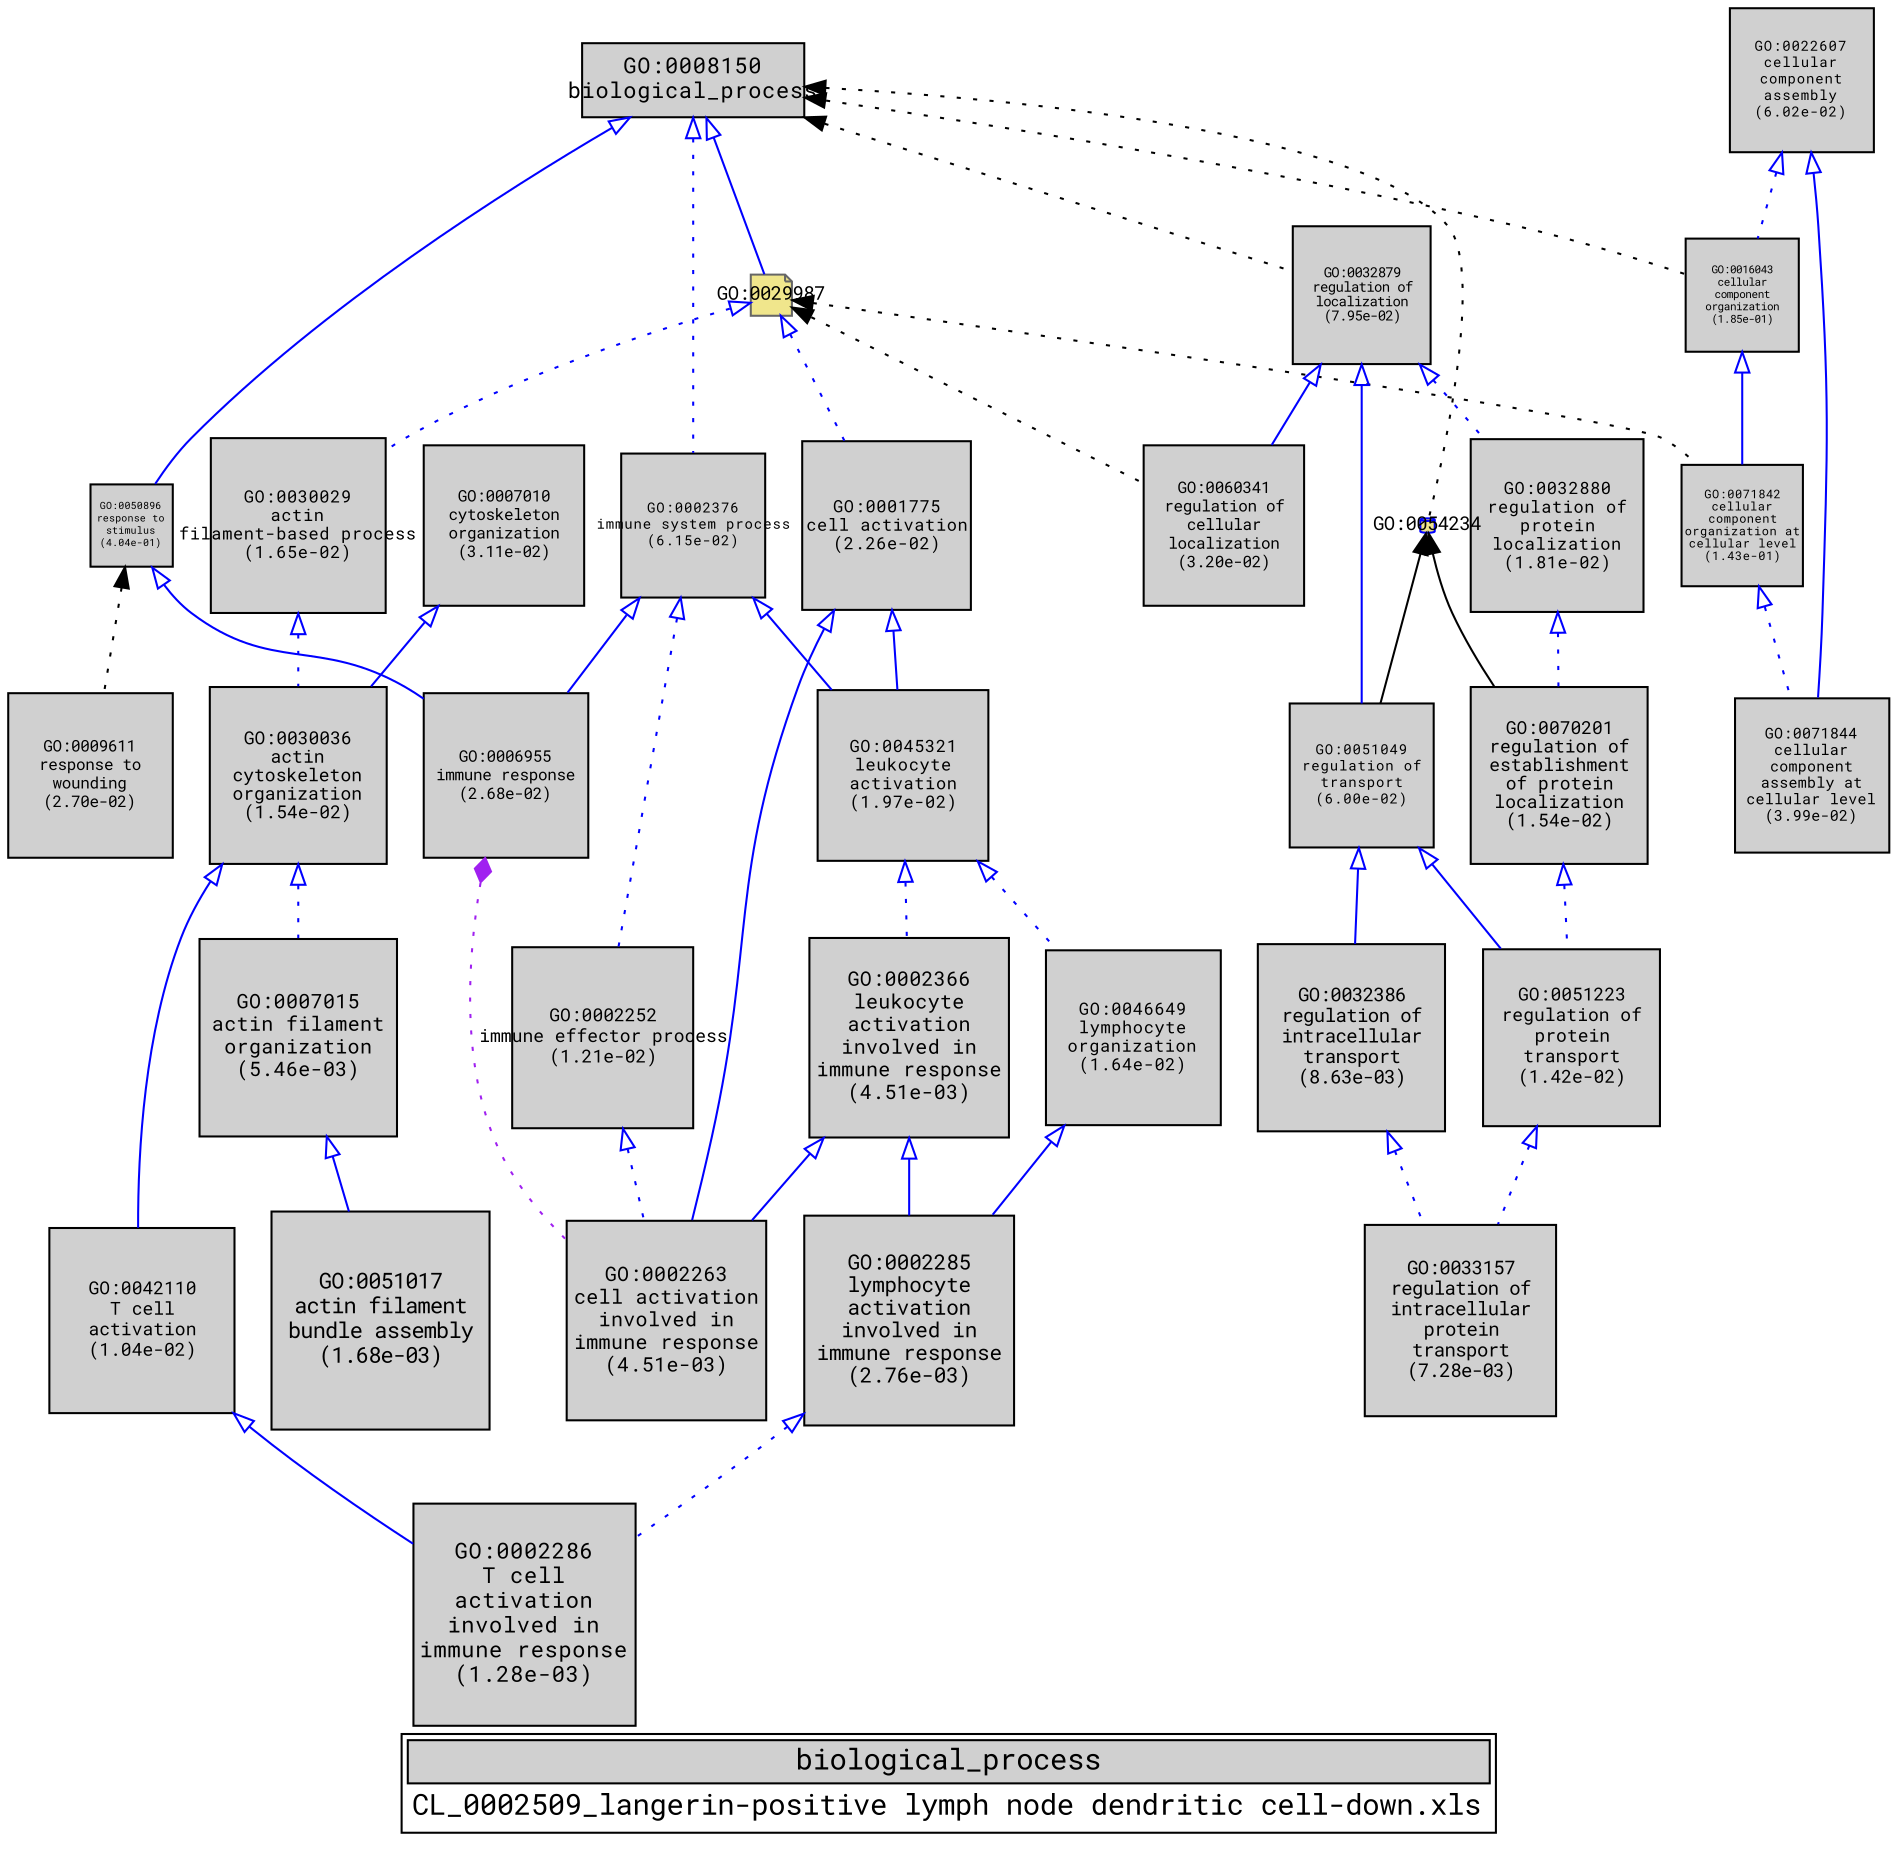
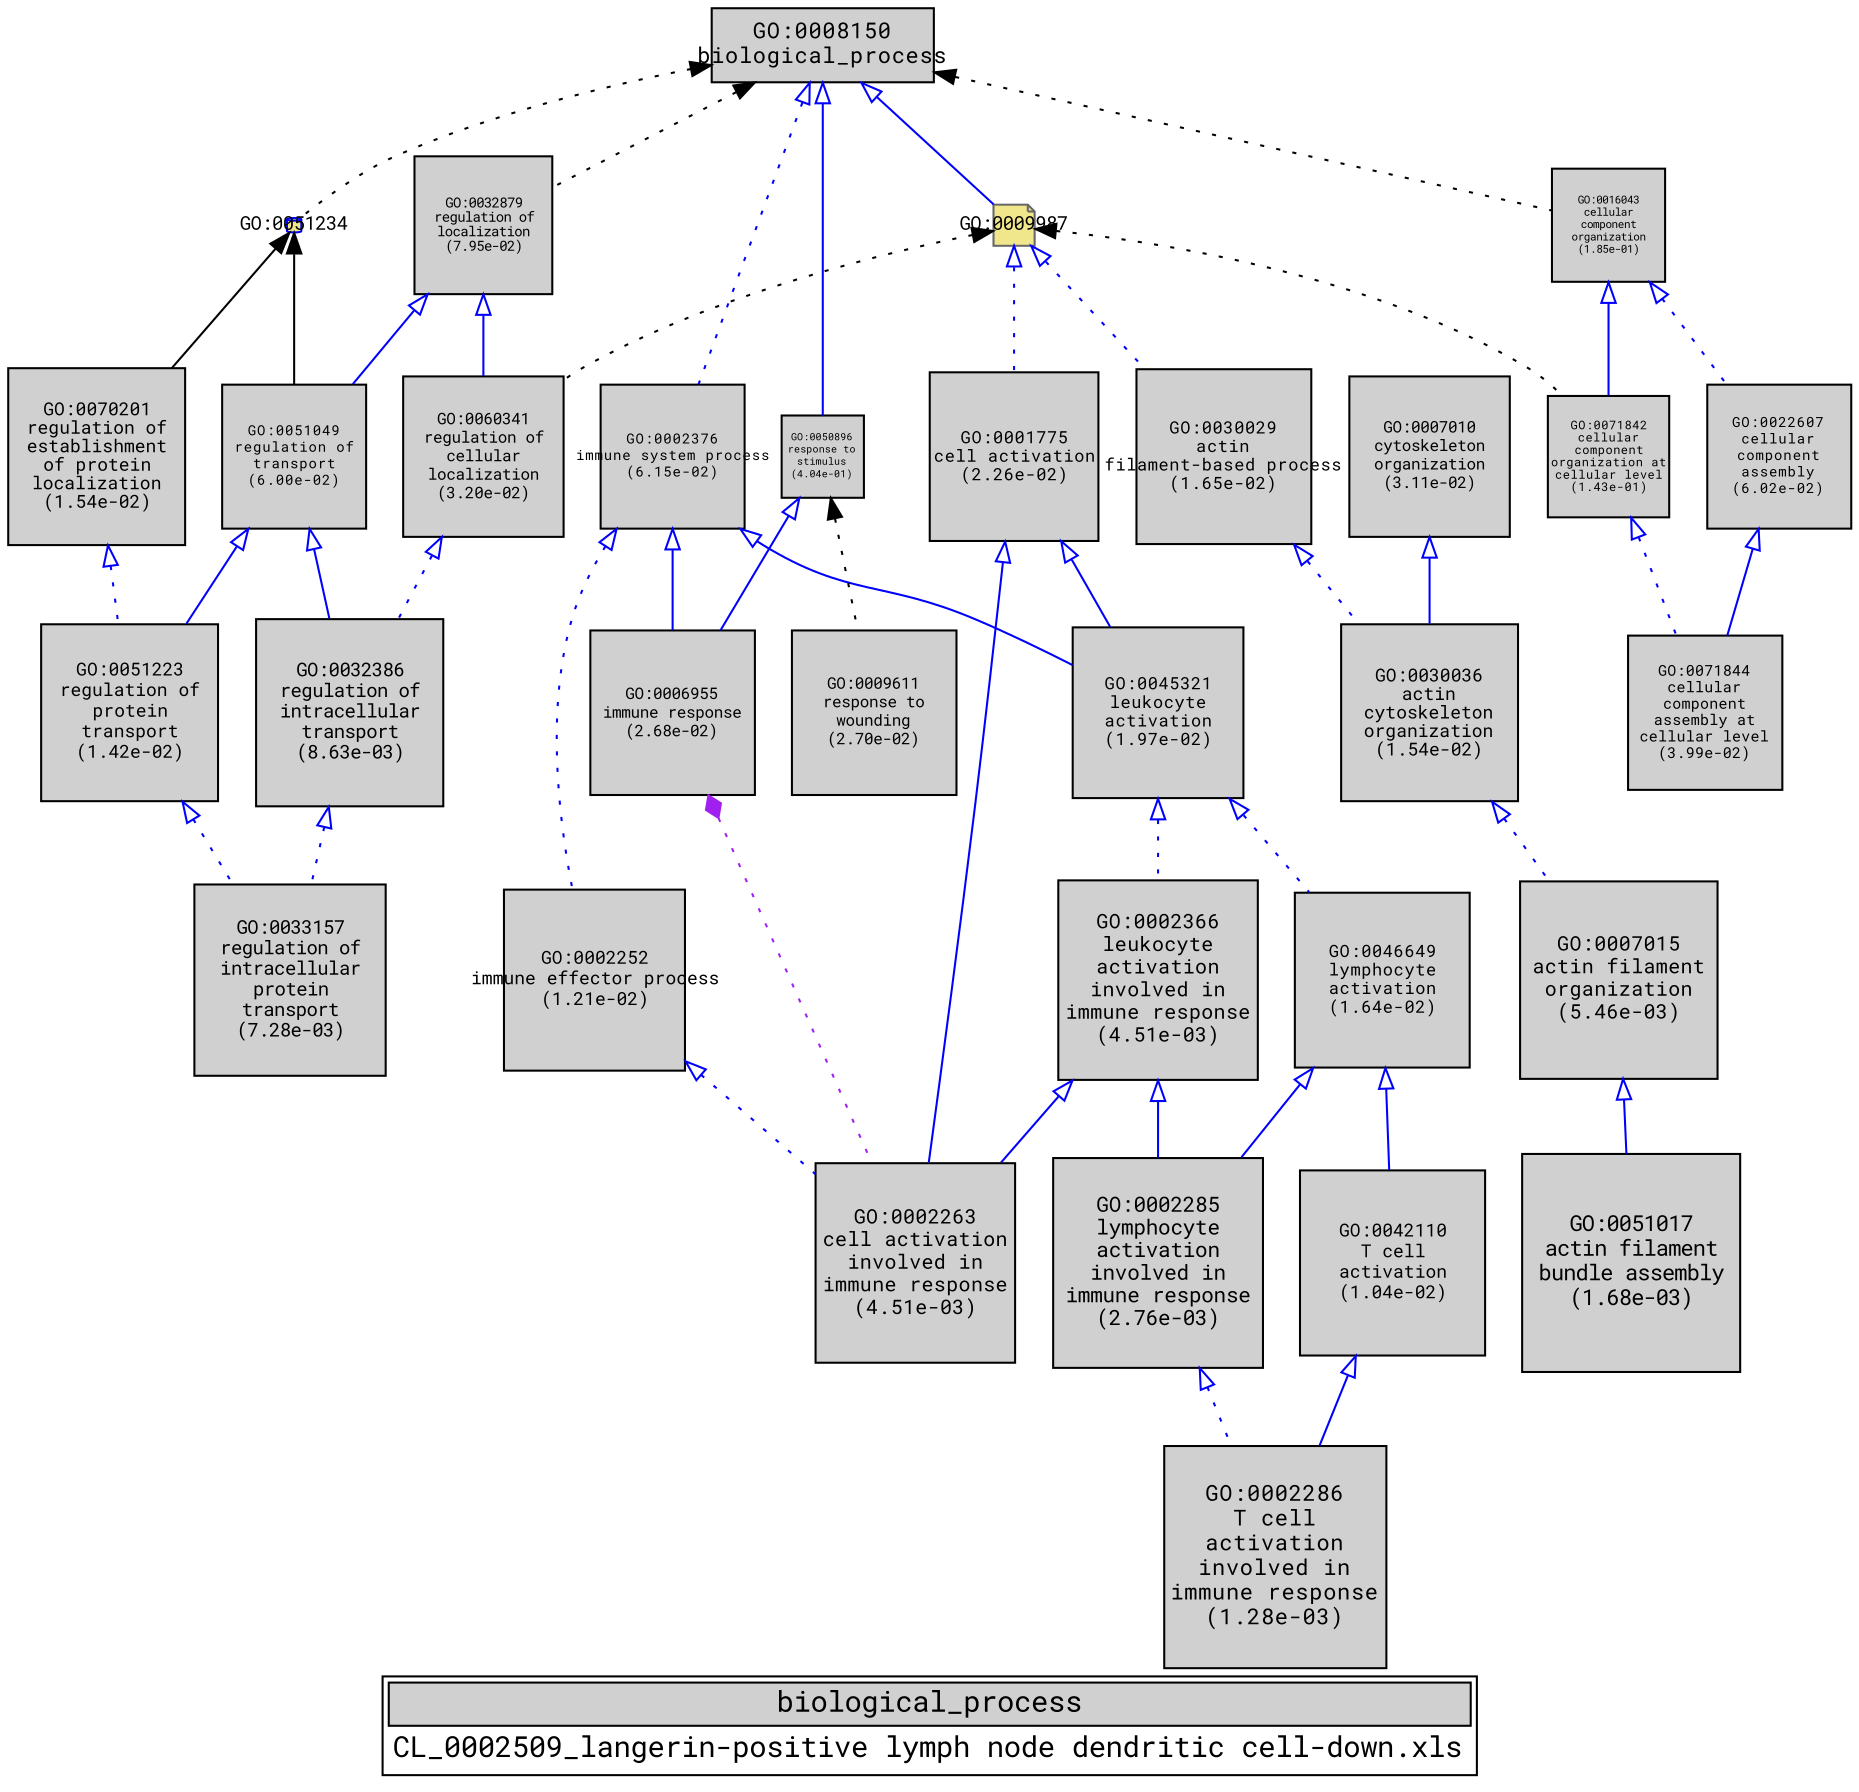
edge "GO:0016043" -> "GO:0022607": reversed
node "GO:0029987": label "GO:0029987" -> "GO:0009987"
node "GO:0054234": label "GO:0054234" -> "GO:0051234"
node "GO:0032880": removed
edge "GO:0032386" -> "GO:0060341": added
node "GO:0046649": text "organization" -> "activation"
edge "GO:0042110" -> "GO:0030036": now "GO:0042110" -> "GO:0046649"
